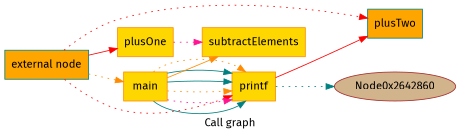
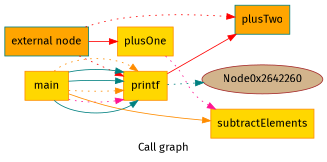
edge "external node" -> "main": removed
node "Node0x2642860": label "Node0x2642860" -> "Node0x2642260"
